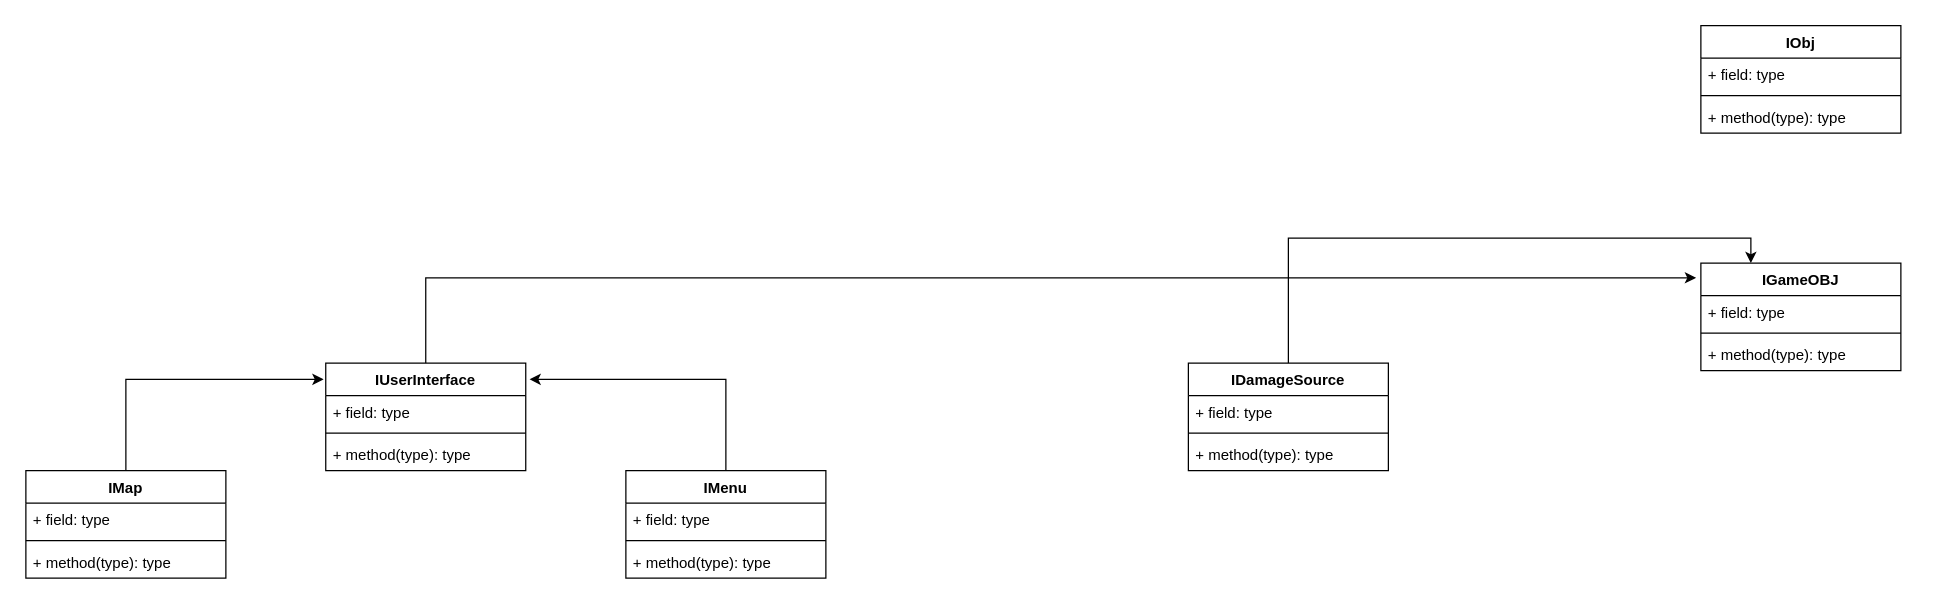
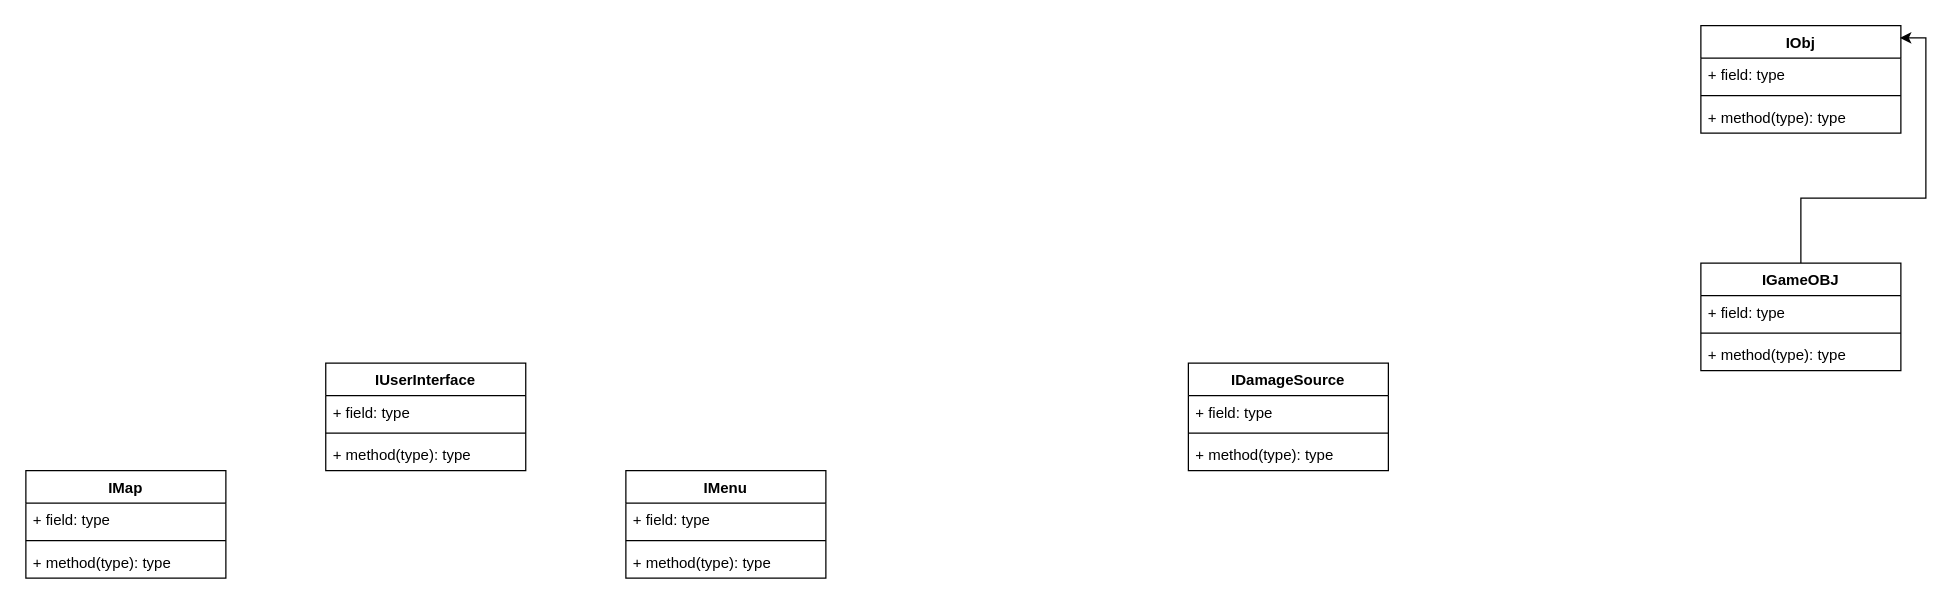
edge "IGameOBJ" -> "IObj": added
edge "IDamageSource" -> "IGameOBJ": removed
edge "IUserInterface" -> "IGameOBJ": removed
edge "IMap" -> "IUserInterface": removed
edge "IMenu" -> "IUserInterface": removed
